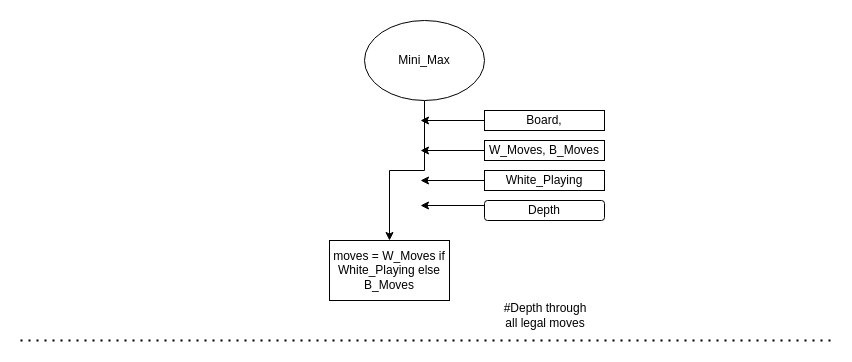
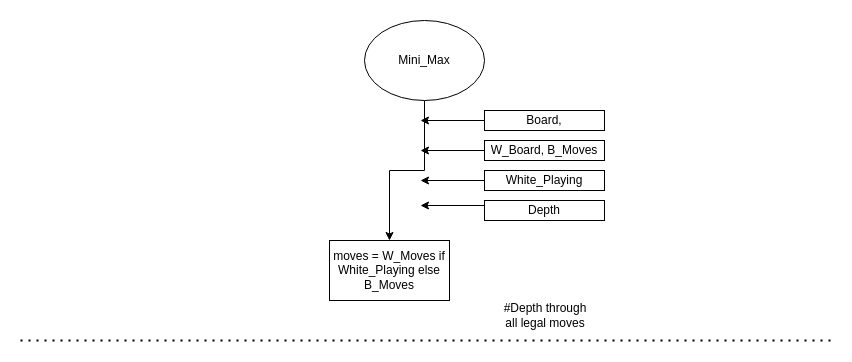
node "W_Moves, B_Moves": label "W_Moves, B_Moves" -> "W_Board, B_Moves"
node "Depth": shape rounded rectangle -> rectangle
